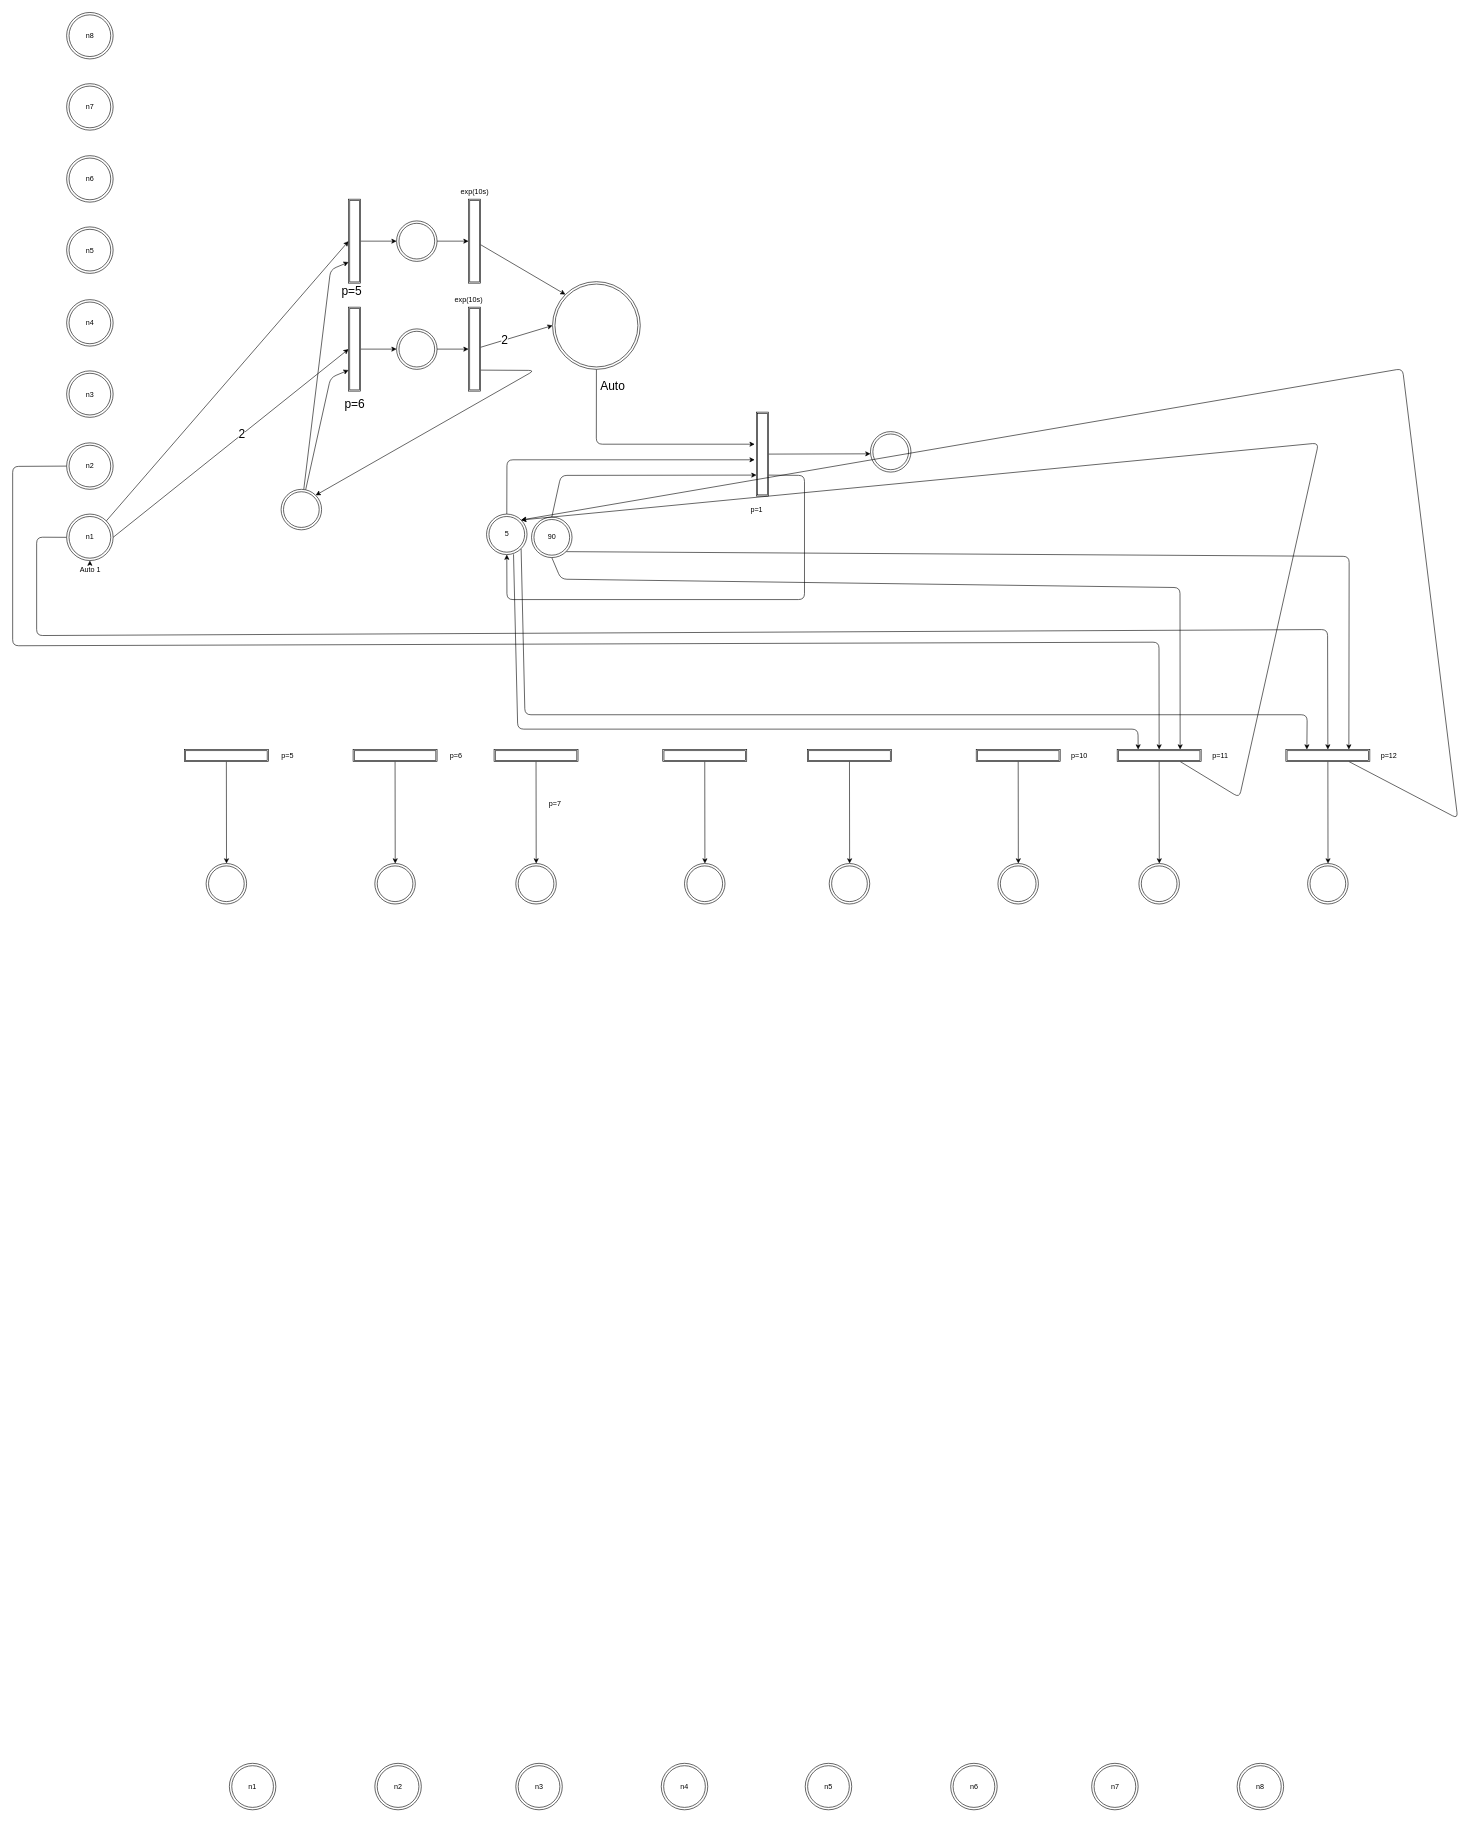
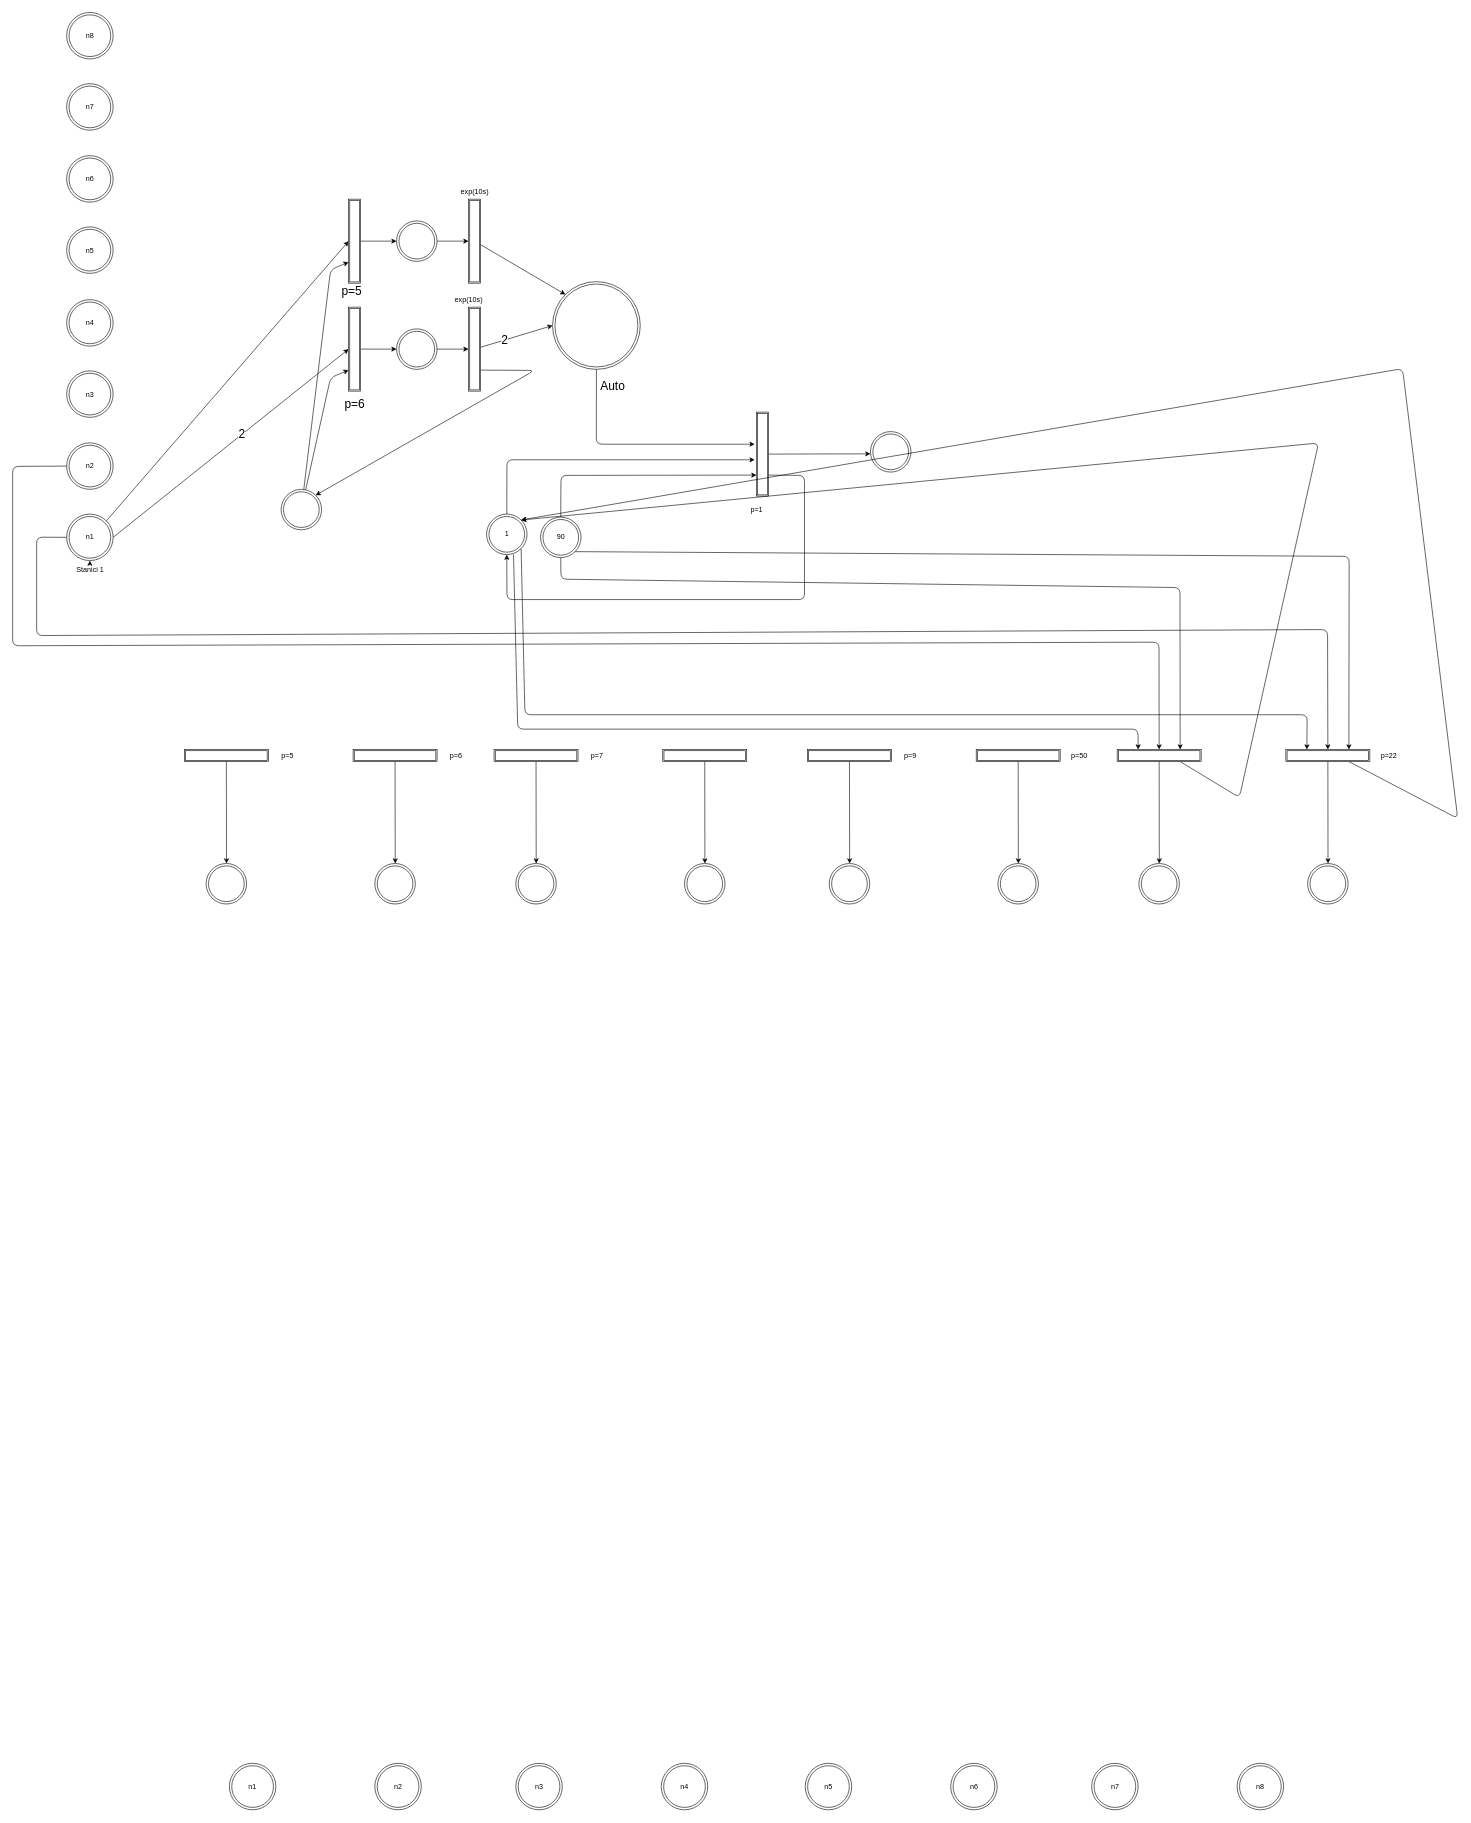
node "5": label "5" -> "1"
node "90": moved (552, 537) -> (561, 537)
node "Auto 1": label "Auto 1" -> "Stanici 1"
node "p=9": added
node "p=10": label "p=10" -> "p=50"
node "p=11": removed
node "p=12": label "p=12" -> "p=22"
node "p=7": moved (555, 804) -> (597, 756)
